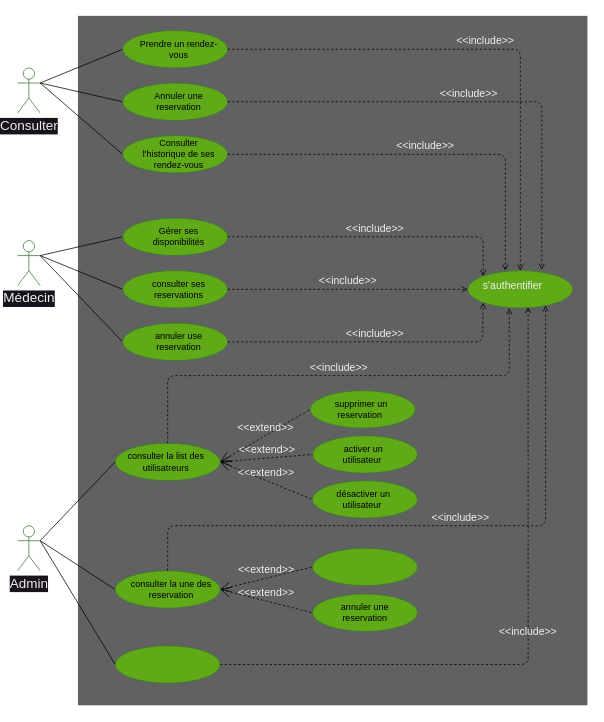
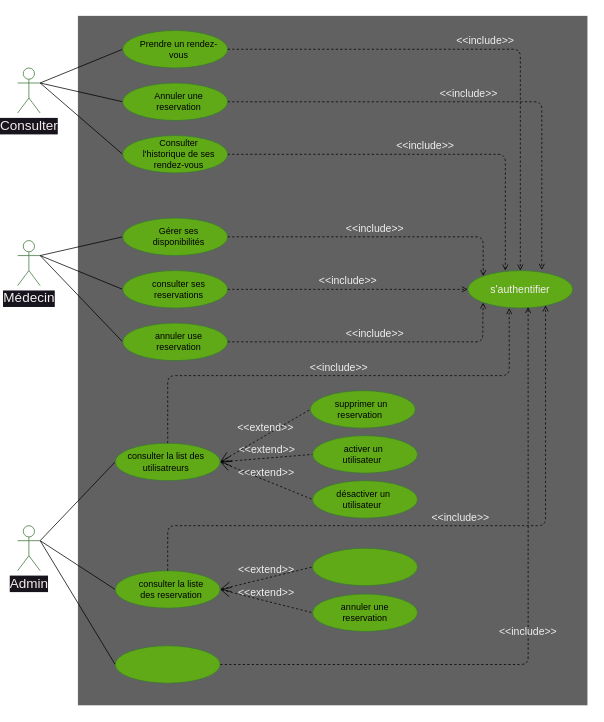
node "s'authentifier": moved (513, 285) -> (520, 289)
node "consulter la une des reservation": label "consulter la une des reservation" -> "consulter la liste des reservation"
